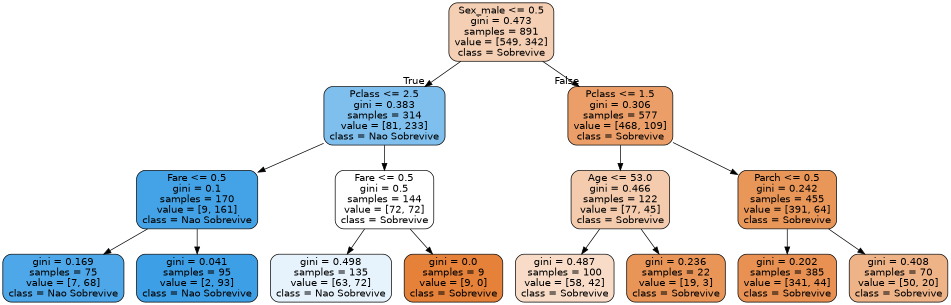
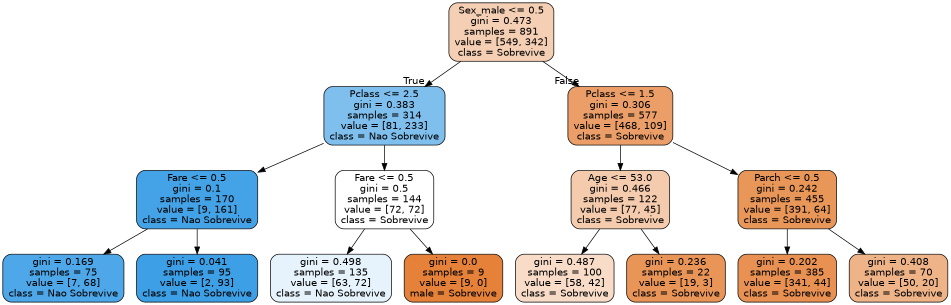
node "gini = 0.0 samples = 9 value = [9, 0] class = Sobrevive": label "gini = 0.0 samples = 9 value = [9, 0] class = Sobrevive" -> "gini = 0.0 samples = 9 value = [9, 0] male = Sobrevive"
